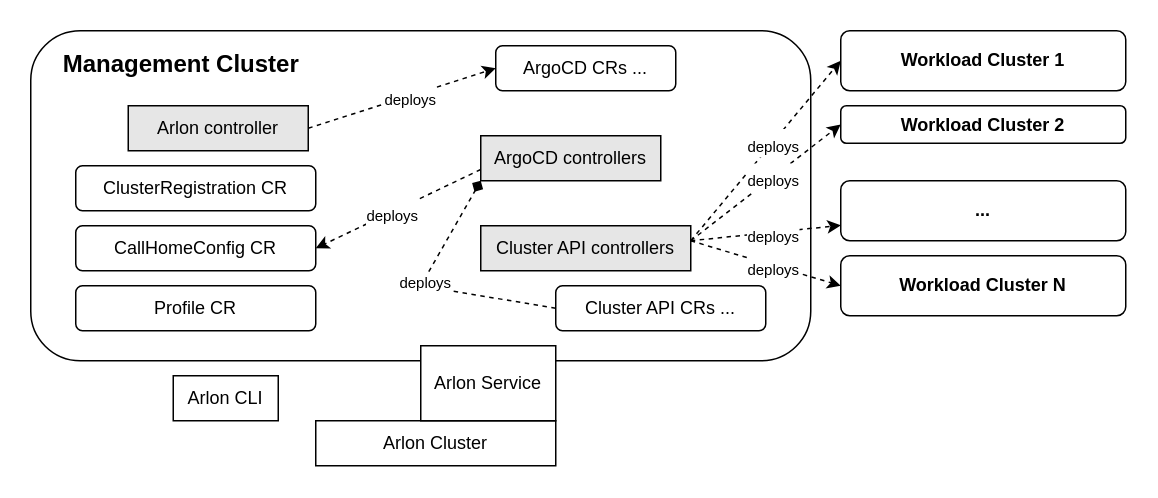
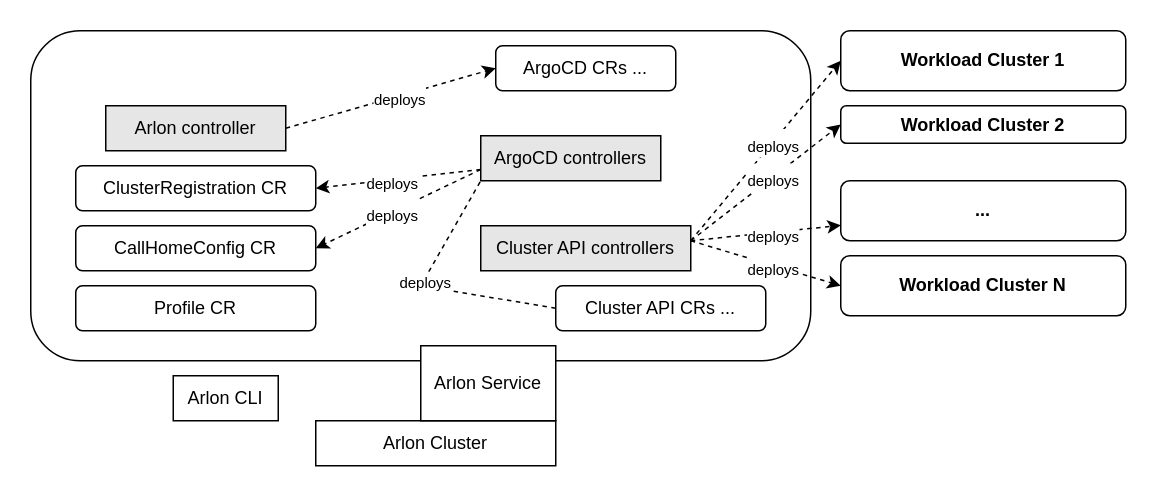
node "Management Cluster": removed
node "Arlon controller": moved (218, 128) -> (196, 128)
edge "ArgoCD controllers" -> "ClusterRegistration CR": added, label "deploys"
edge "Cluster API CRs ..." -> "ArgoCD controllers": arrowhead diamond -> none
